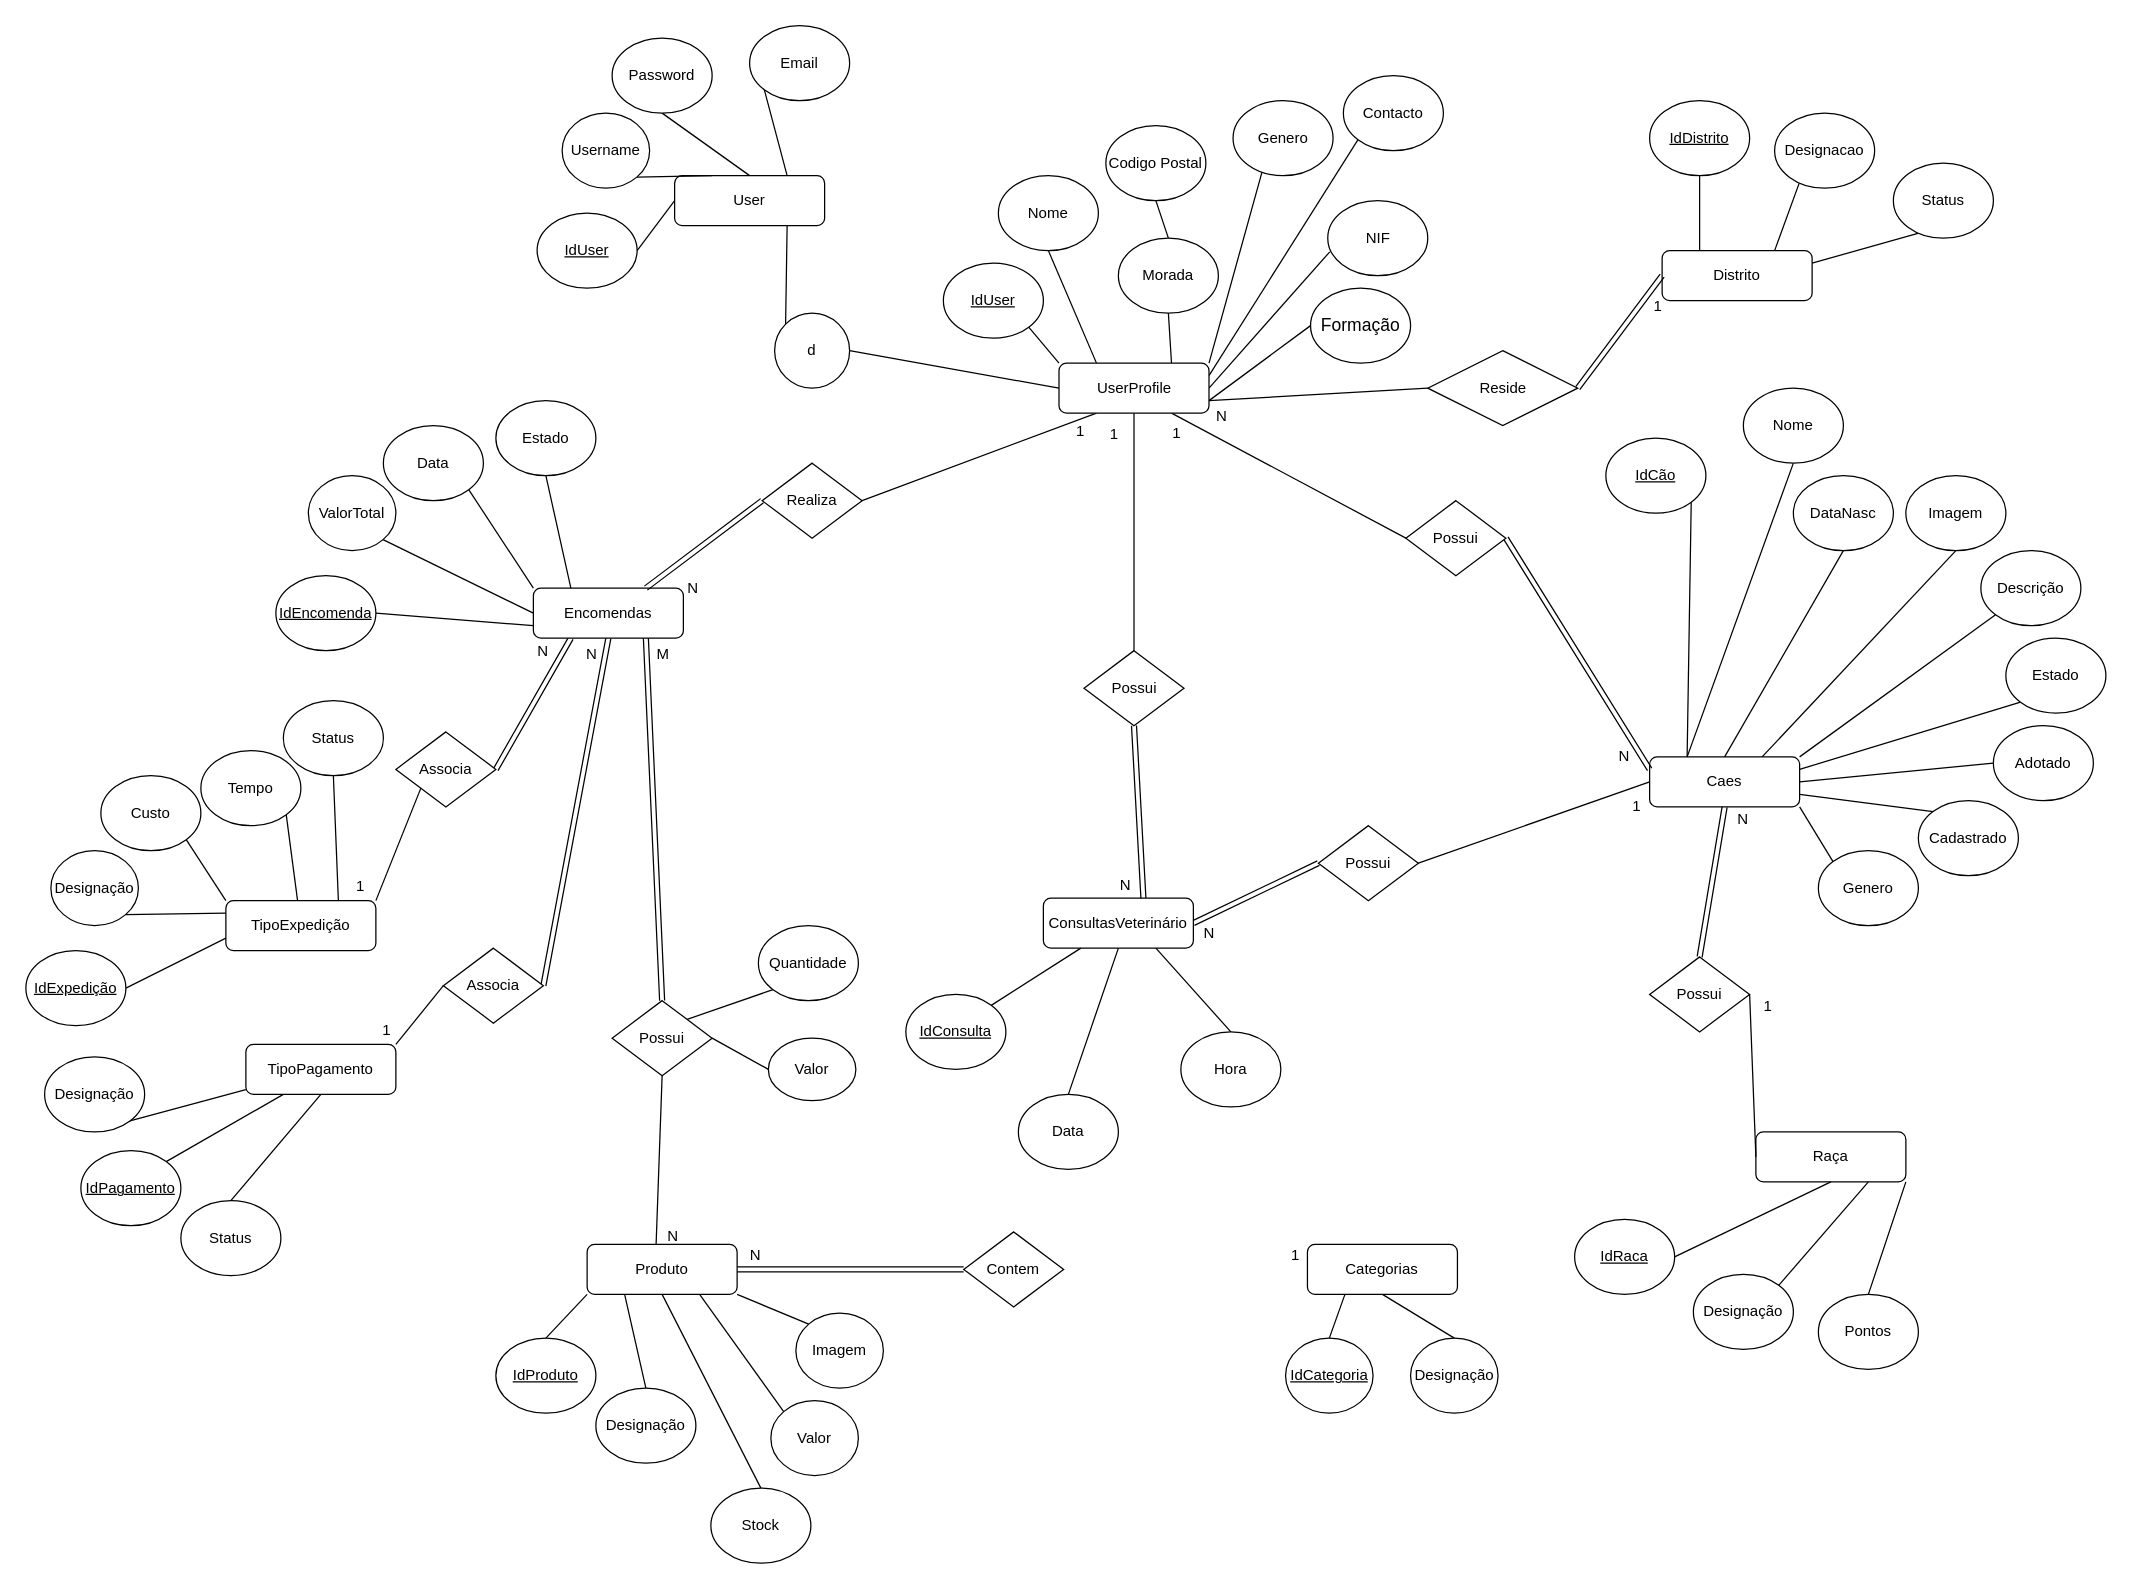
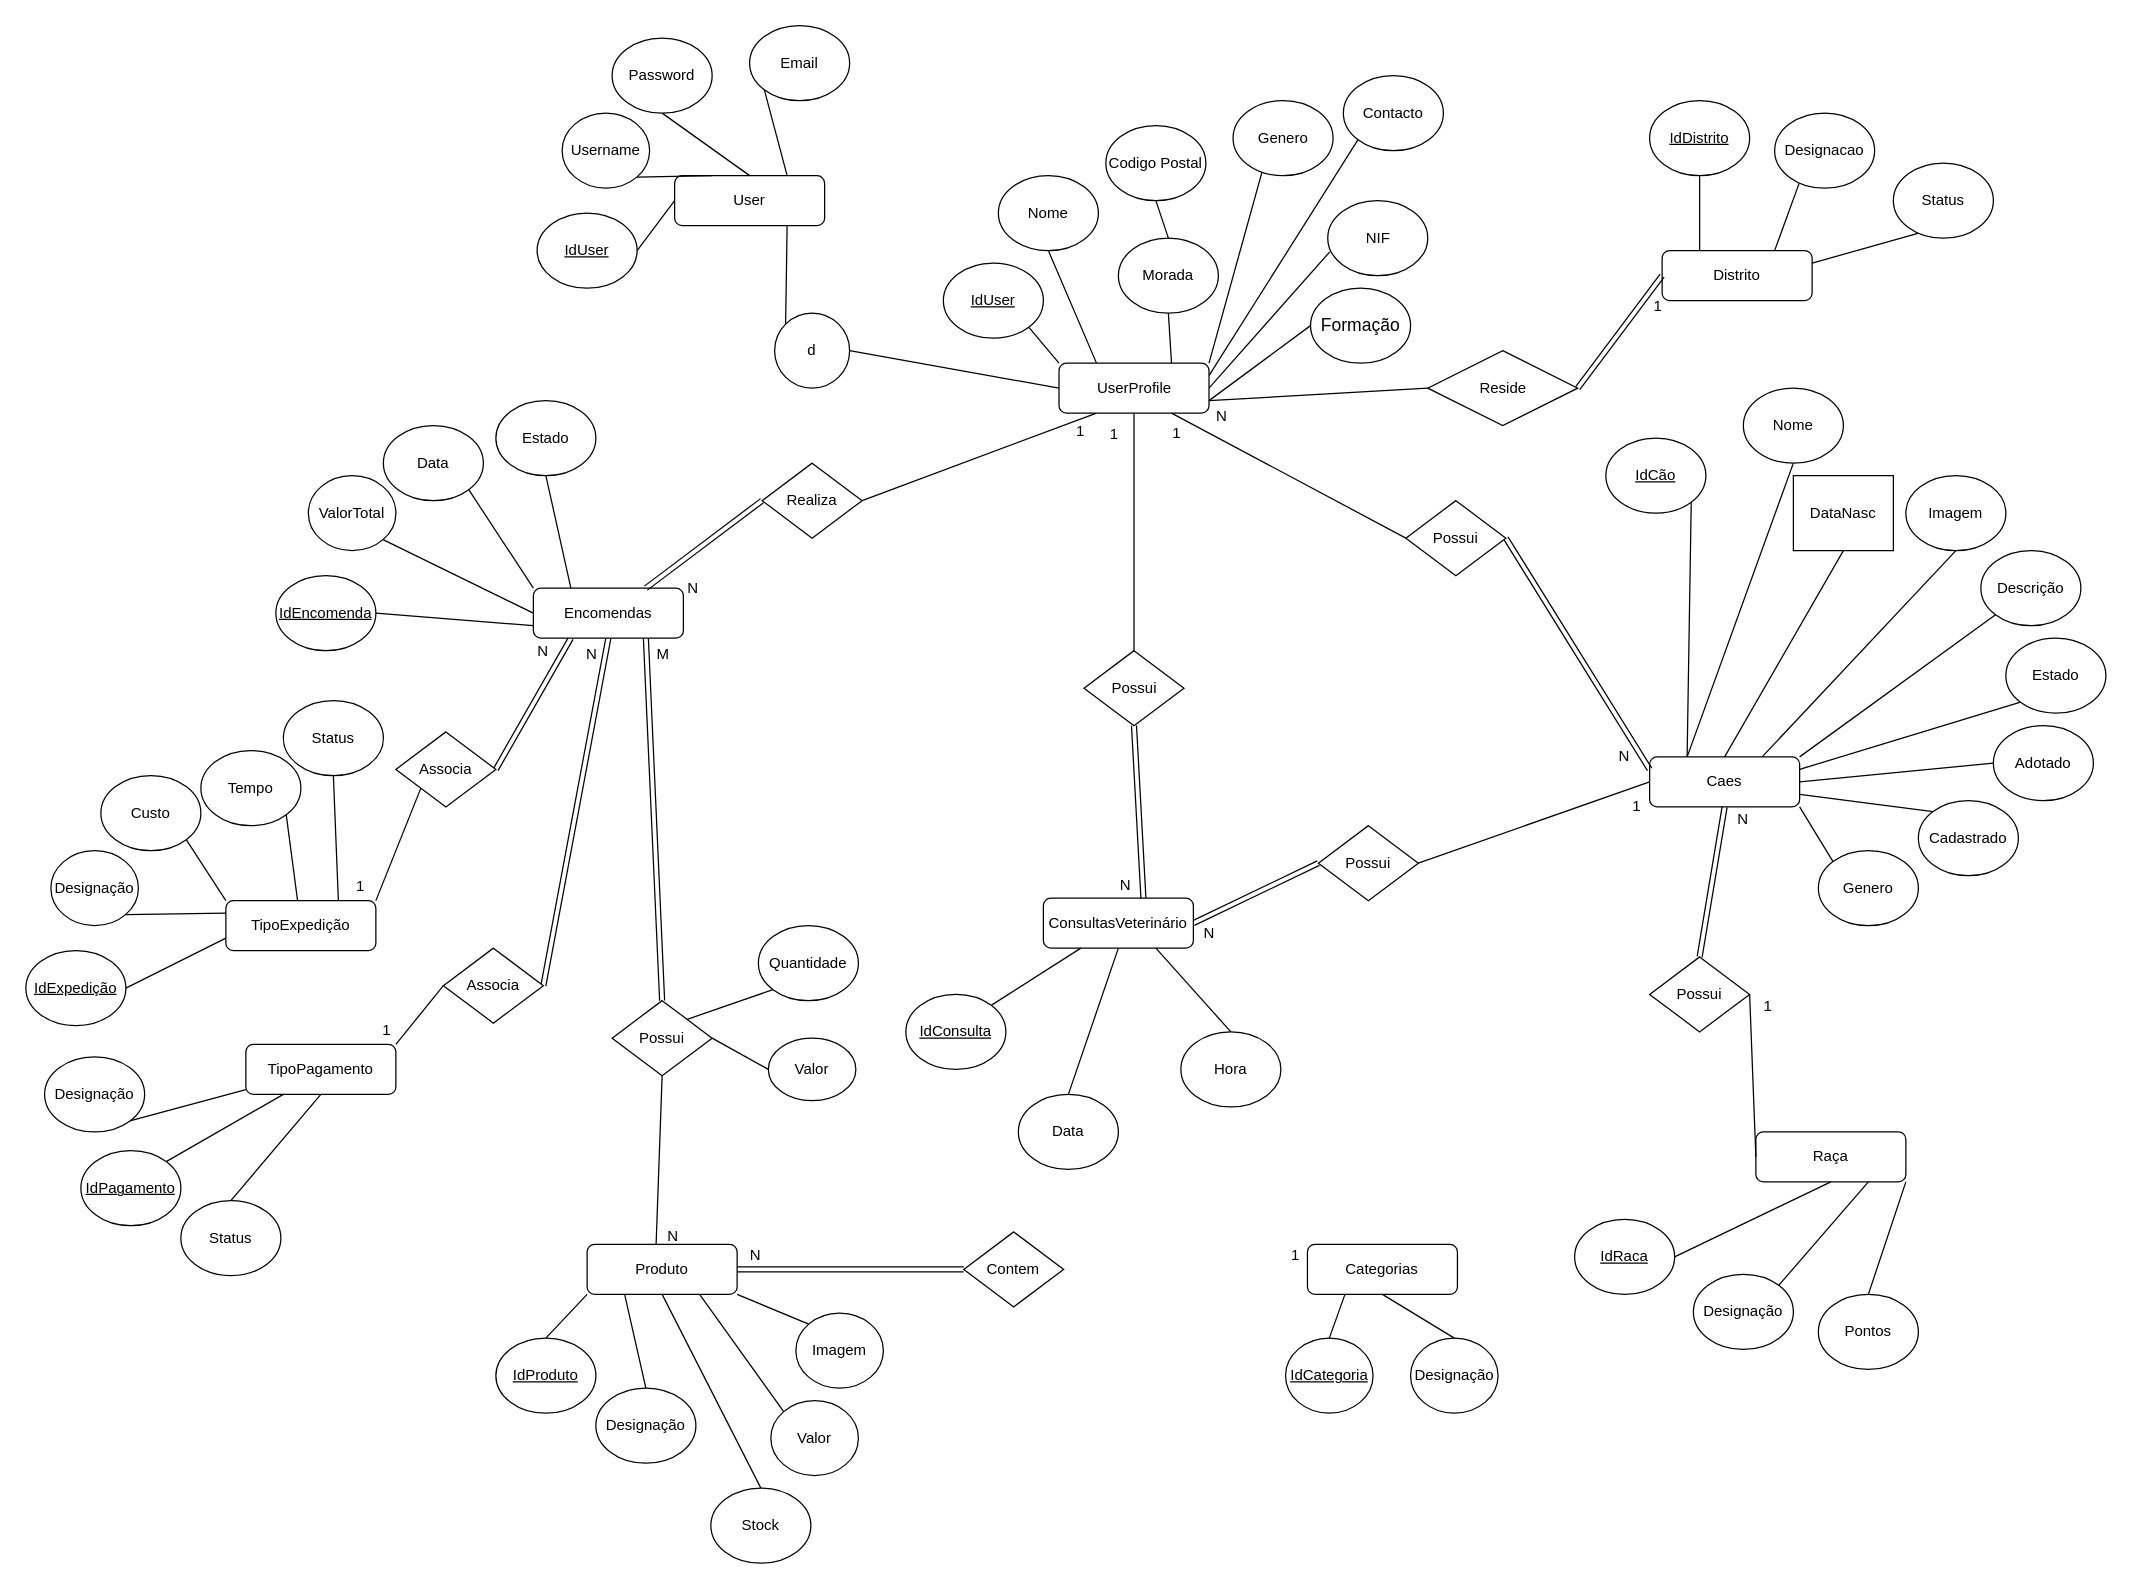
node "DataNasc": shape ellipse -> rectangle
